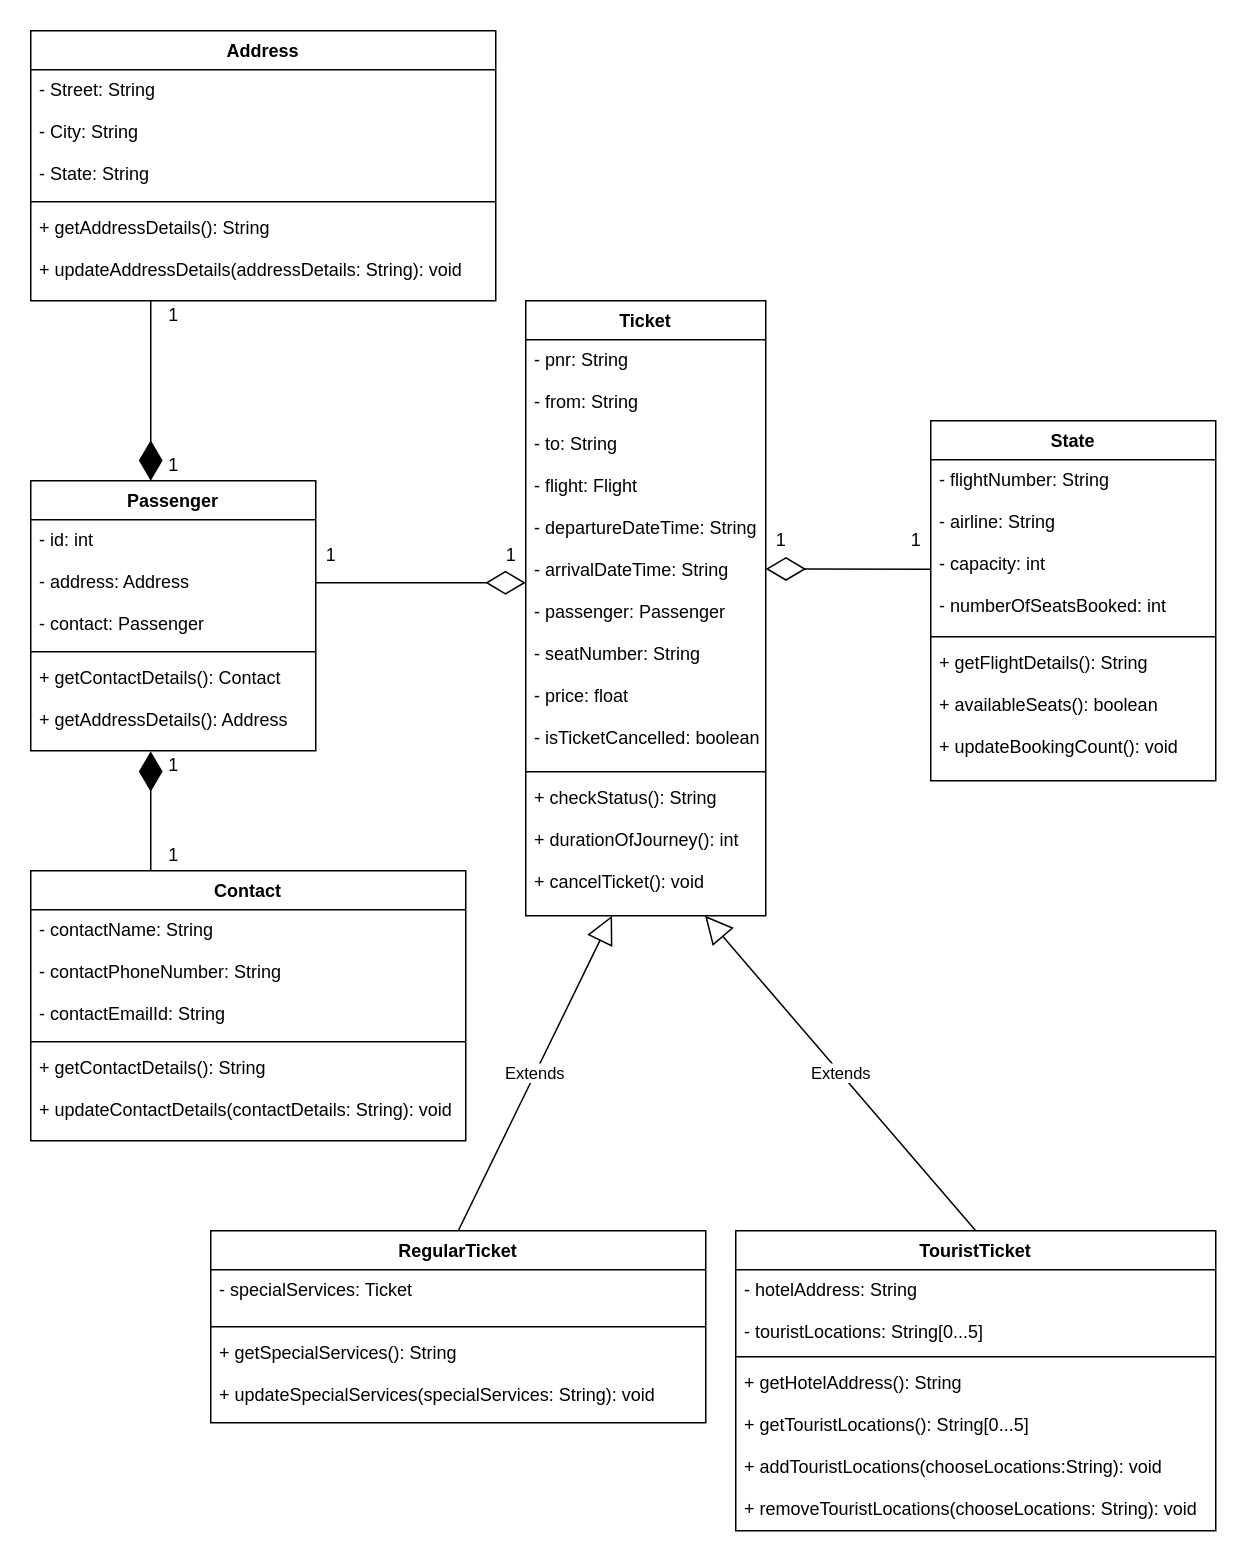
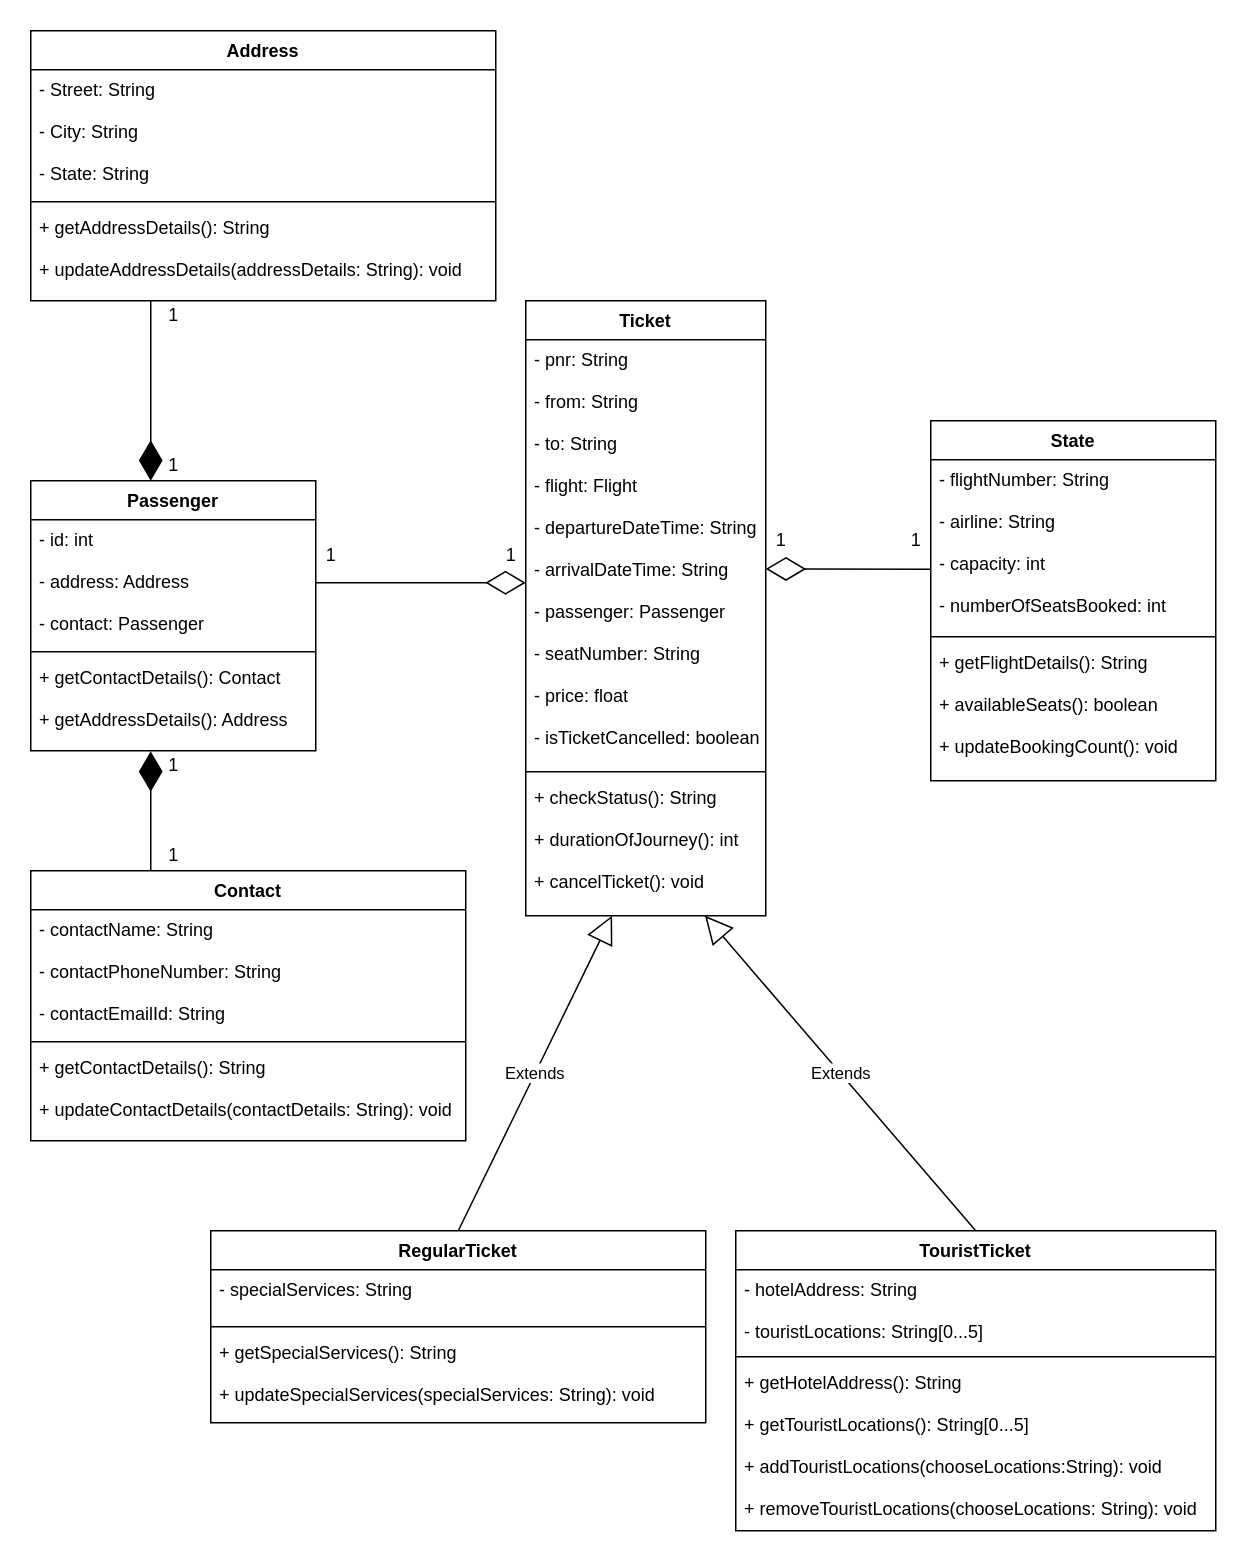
node "- specialServices: Ticket": label "- specialServices: Ticket" -> "- specialServices: String"
